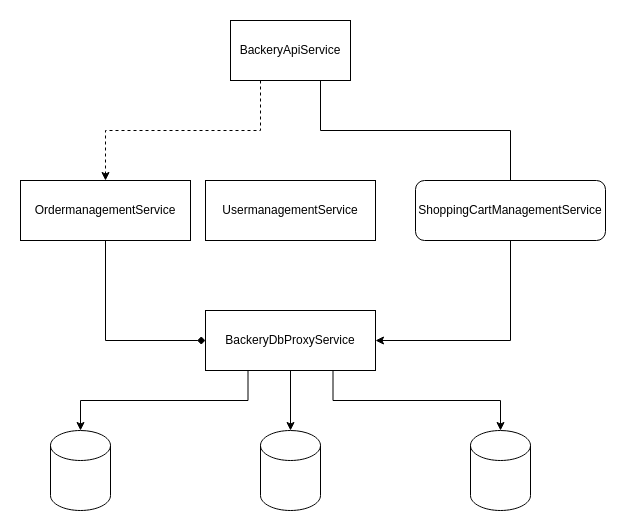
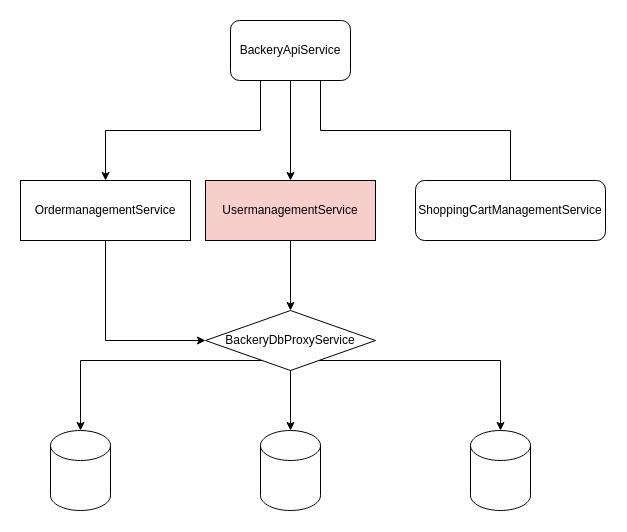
node "BackeryApiService": shape rectangle -> rounded rectangle
edge "BackeryApiService" -> "UsermanagementService": added
edge "BackeryApiService" -> "OrdermanagementService": style dashed -> solid
node "UsermanagementService": fillcolor #ffffff -> #f8cecc
edge "UsermanagementService" -> "BackeryDbProxyService": added
edge "OrdermanagementService" -> "BackeryDbProxyService": arrowhead diamond -> classic
node "BackeryDbProxyService": shape rectangle -> diamond
edge "ShoppingCartManagementService" -> "BackeryDbProxyService": removed
